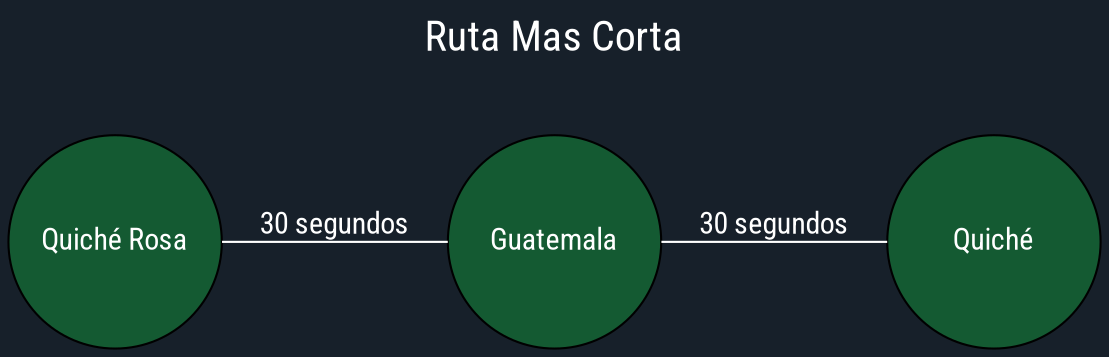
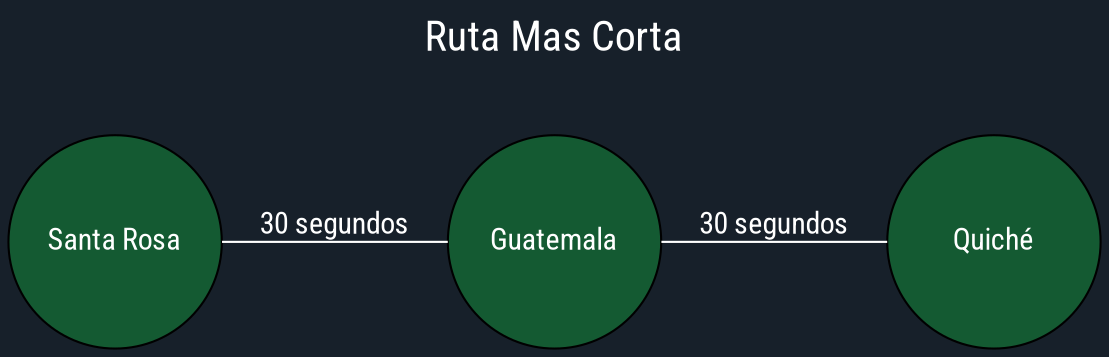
node "Quiché Rosa": label "Quiché Rosa" -> "Santa Rosa"
